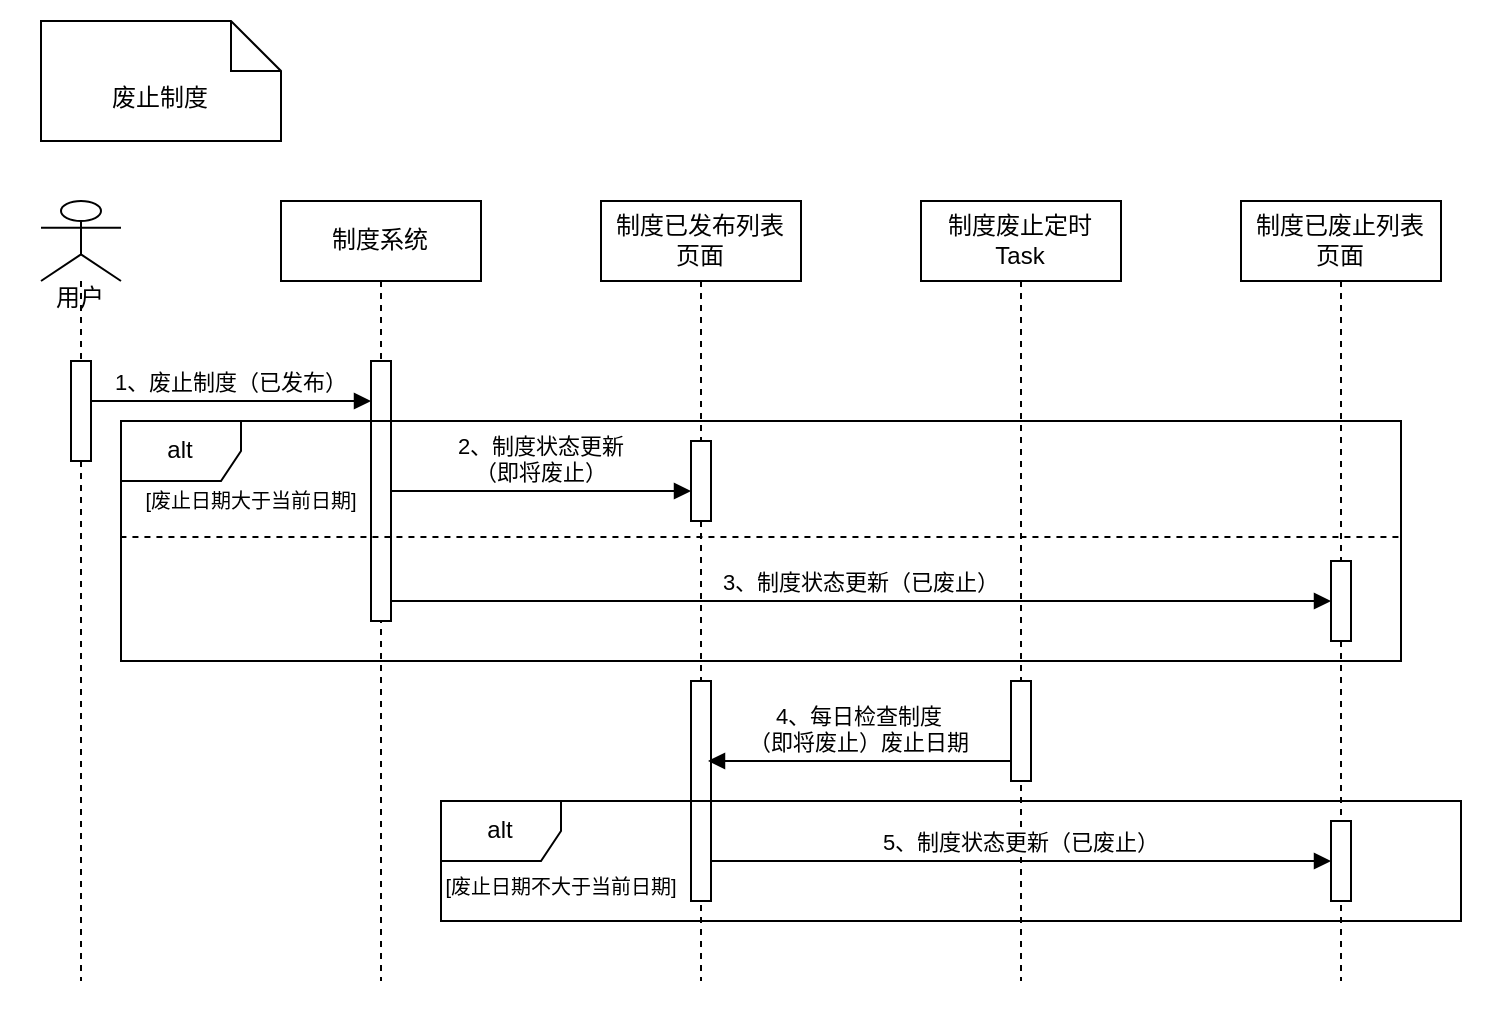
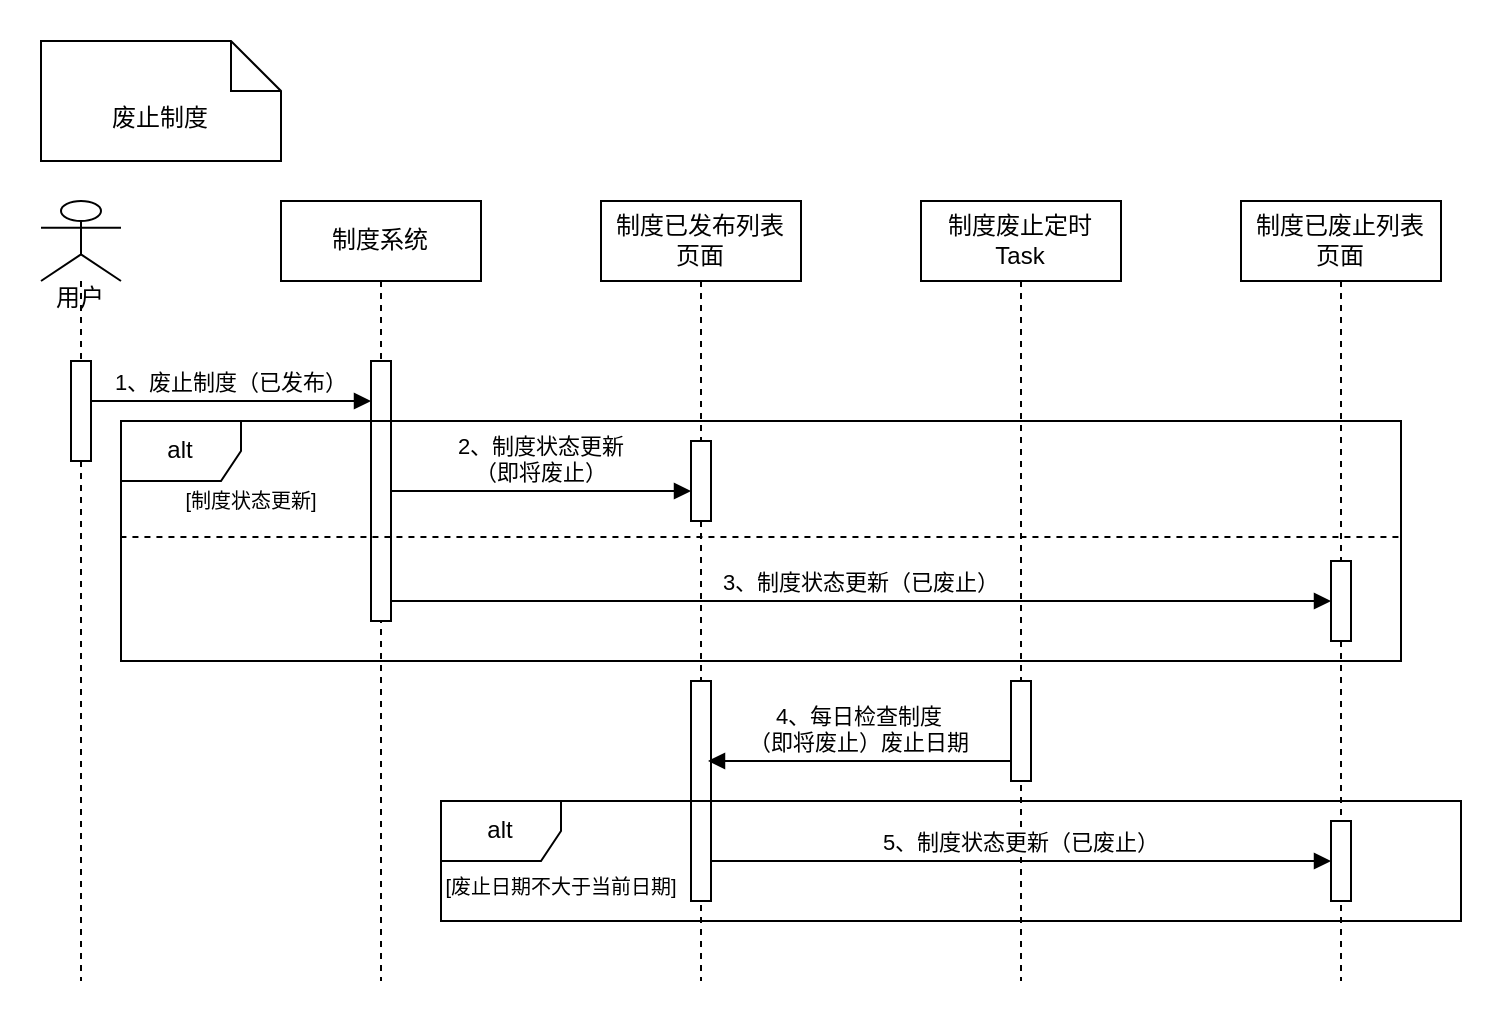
node "废止制度": moved (161, 81) -> (161, 101)
node "[废止日期大于当前日期]": label "[废止日期大于当前日期]" -> "[制度状态更新]"
